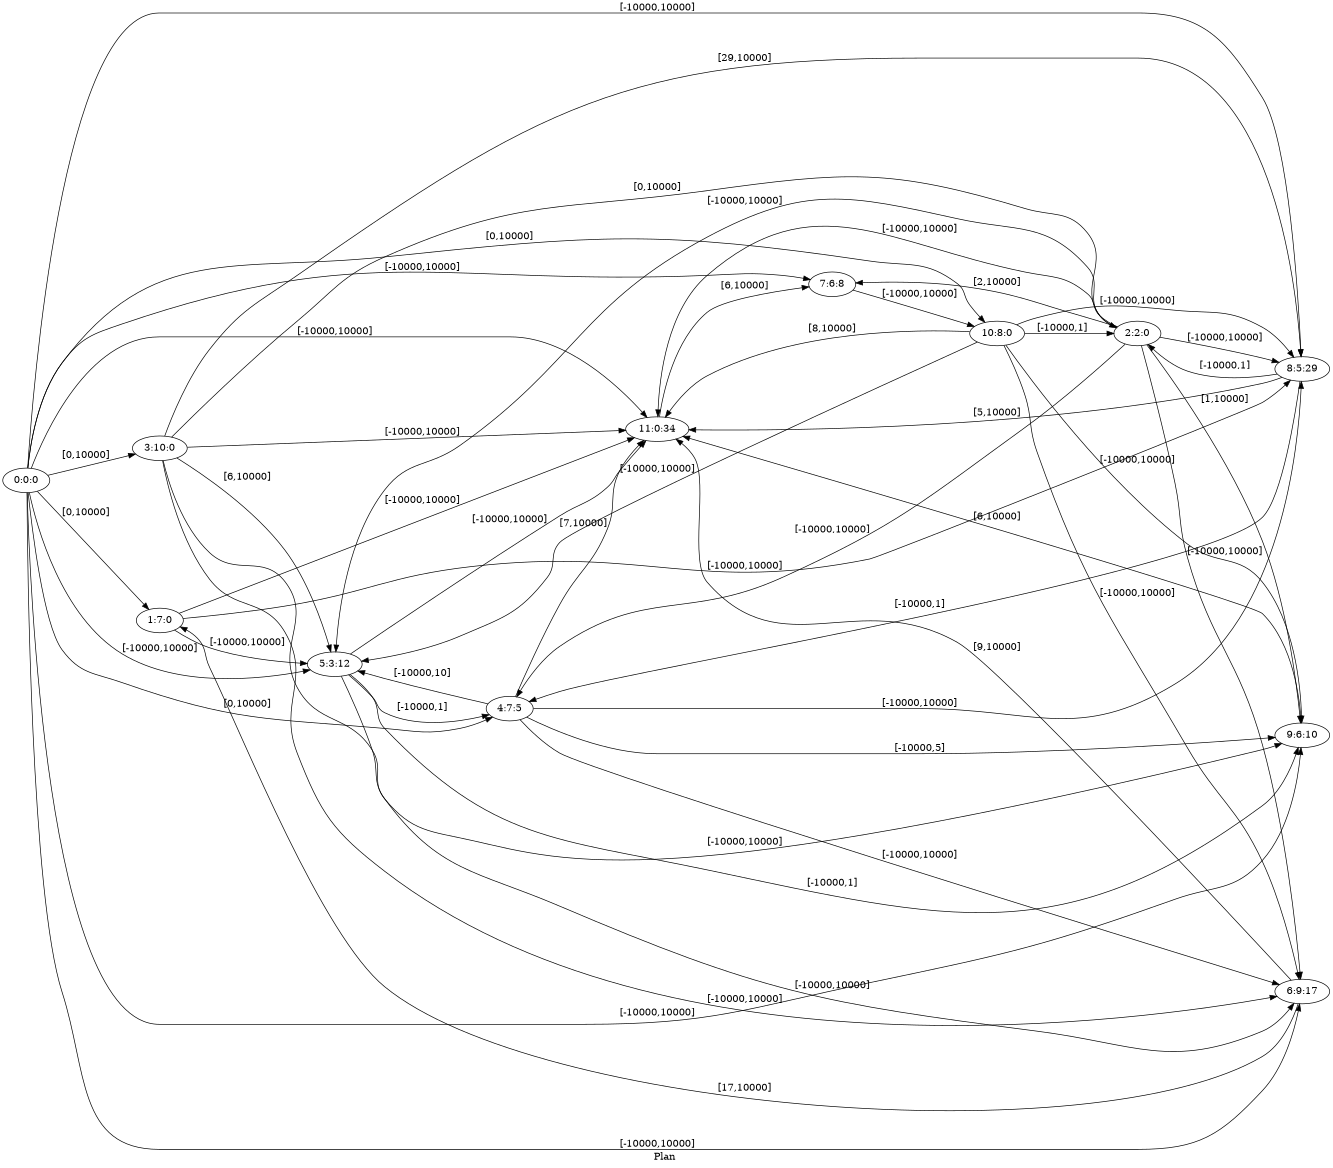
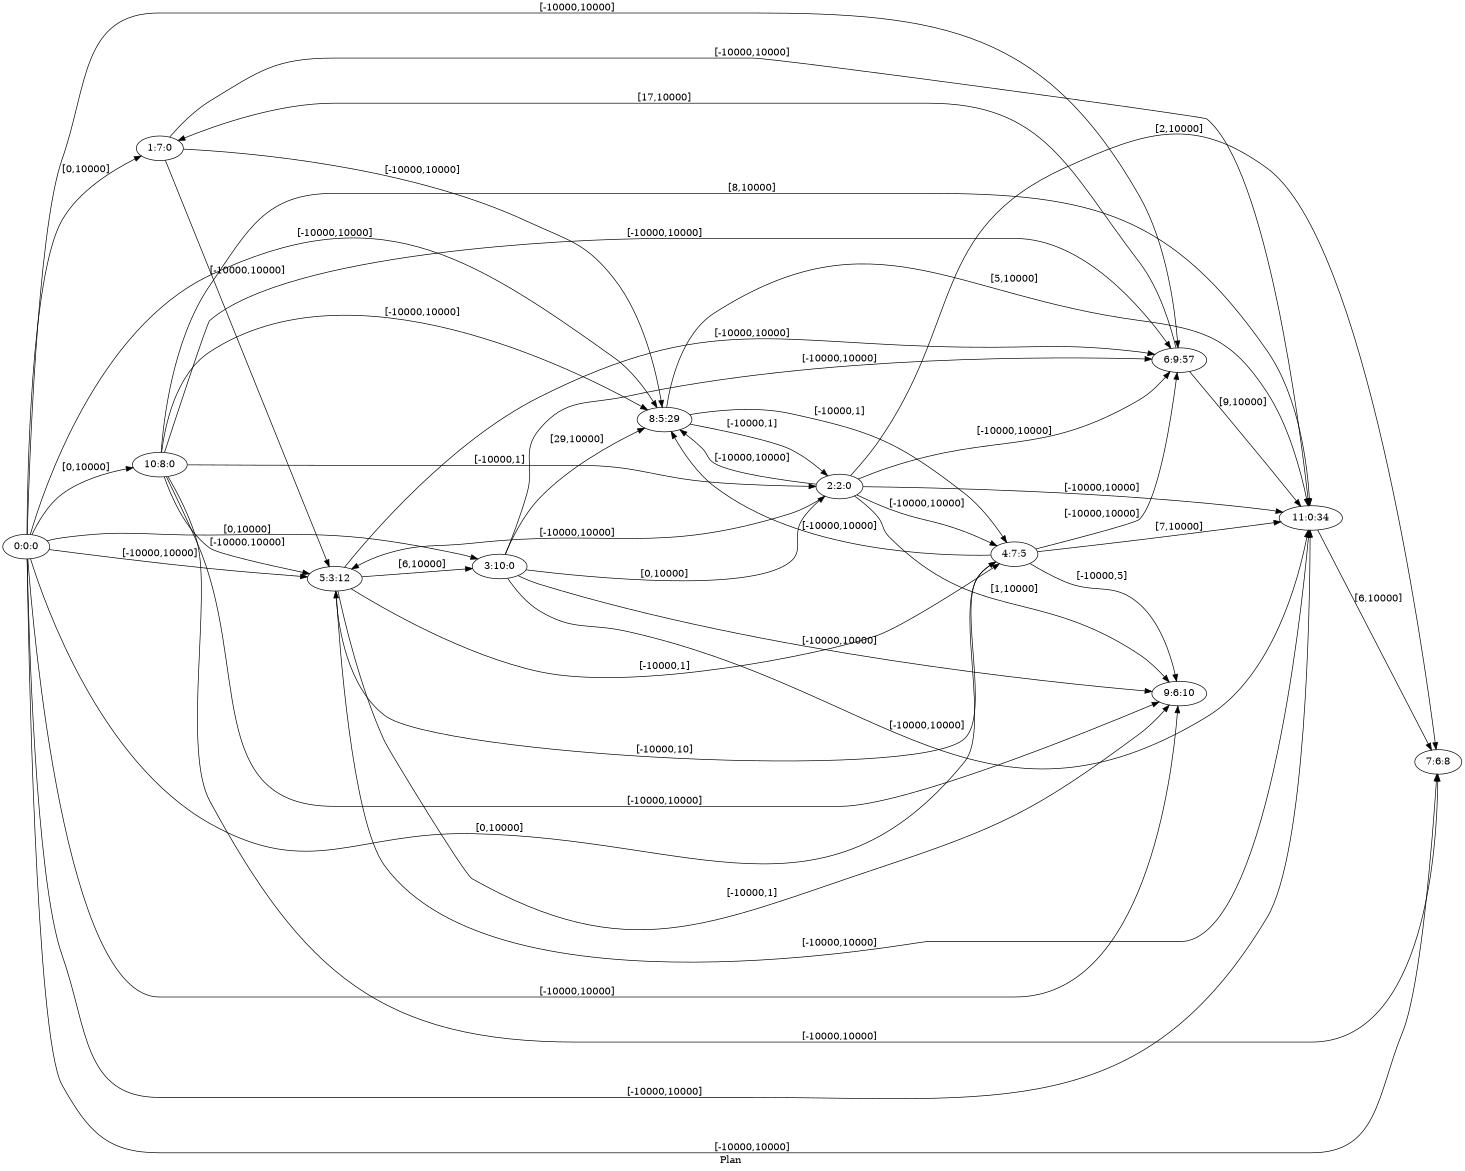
edge "7:6:8" -> "10:8:0": reversed
edge "3:10:0" -> "5:3:12": reversed
edge "9:6:10" -> "11:0:34": removed, label "[6,10000]"
node "6:9:17": label "6:9:17" -> "6:9:57"
